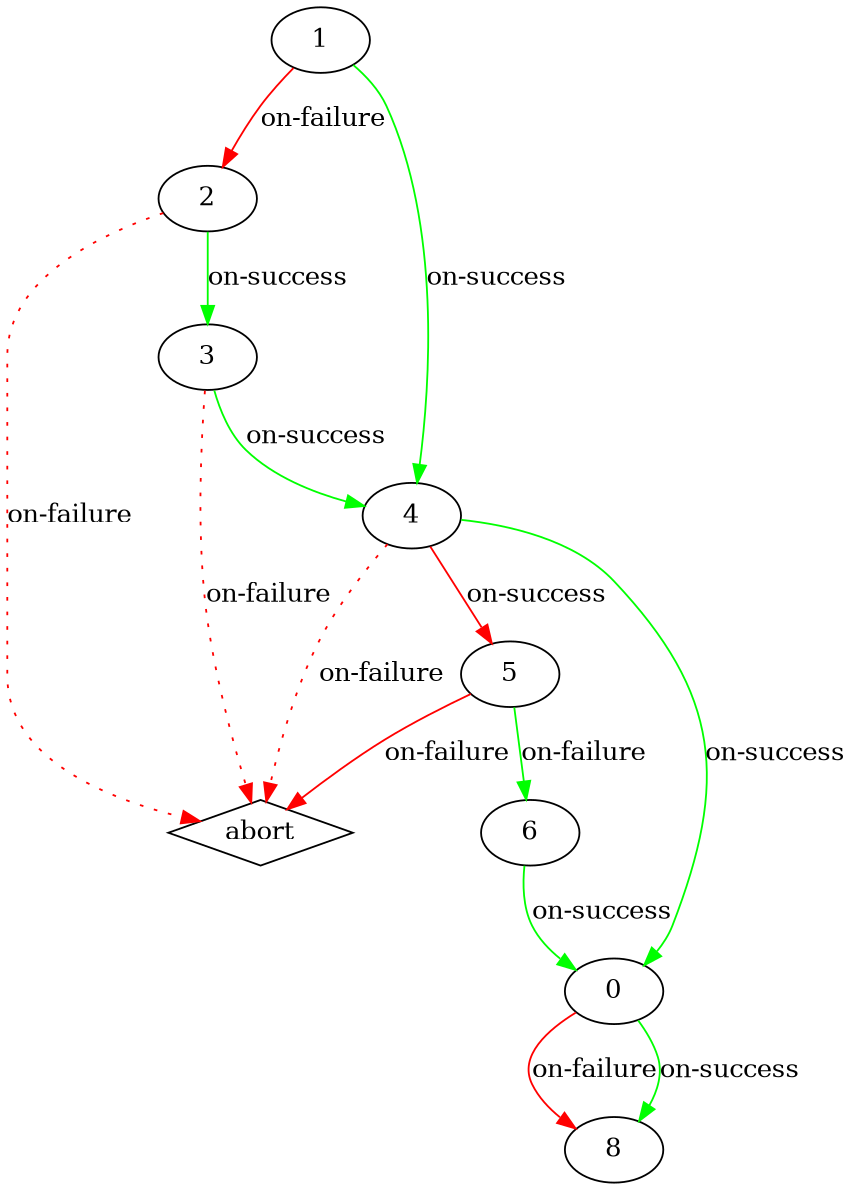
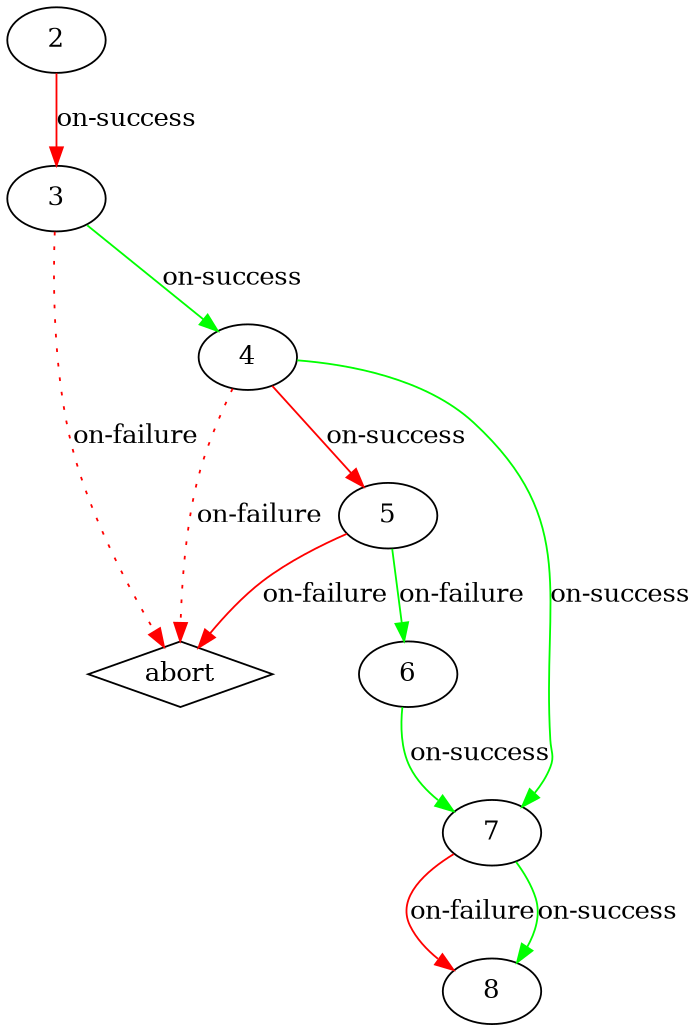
node "1": removed
edge "2" -> "3": color green -> red
edge "2" -> "abort": removed, label "on-failure"
node "0": label "0" -> "7"
